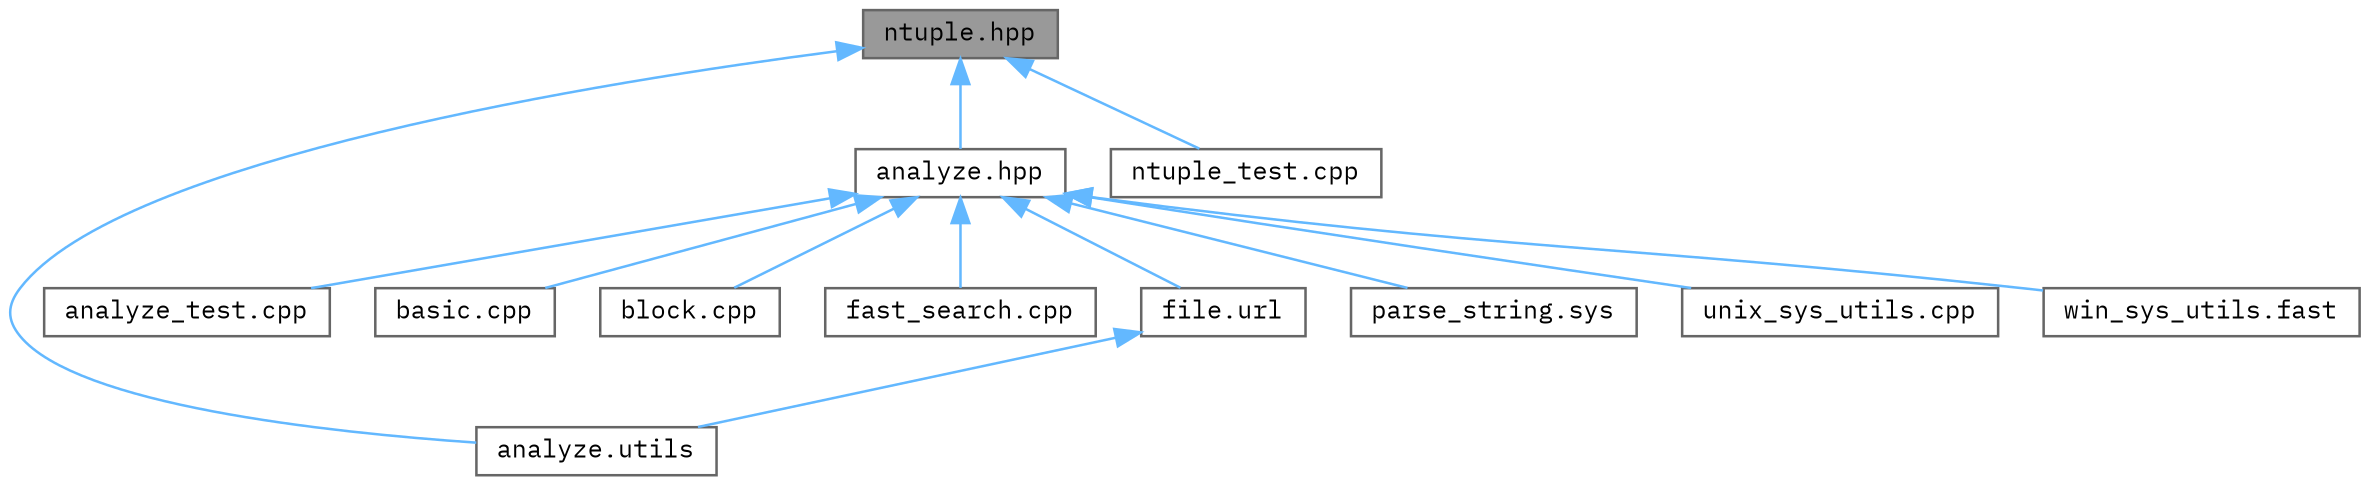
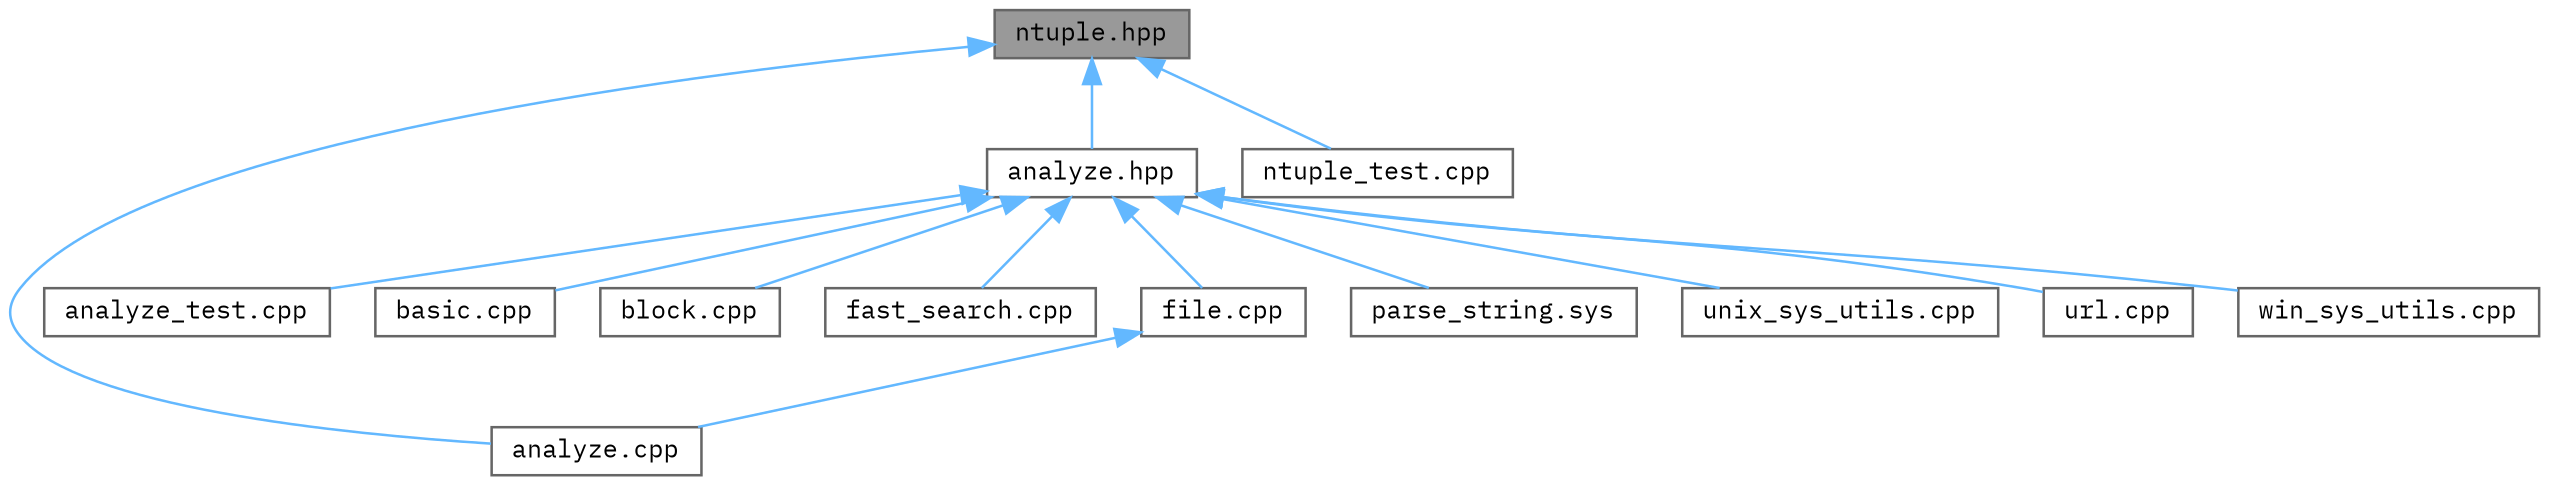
node "file.url": label "file.url" -> "file.cpp"
node "url.cpp": added
node "win_sys_utils.fast": label "win_sys_utils.fast" -> "win_sys_utils.cpp"
node "analyze.utils": label "analyze.utils" -> "analyze.cpp"
